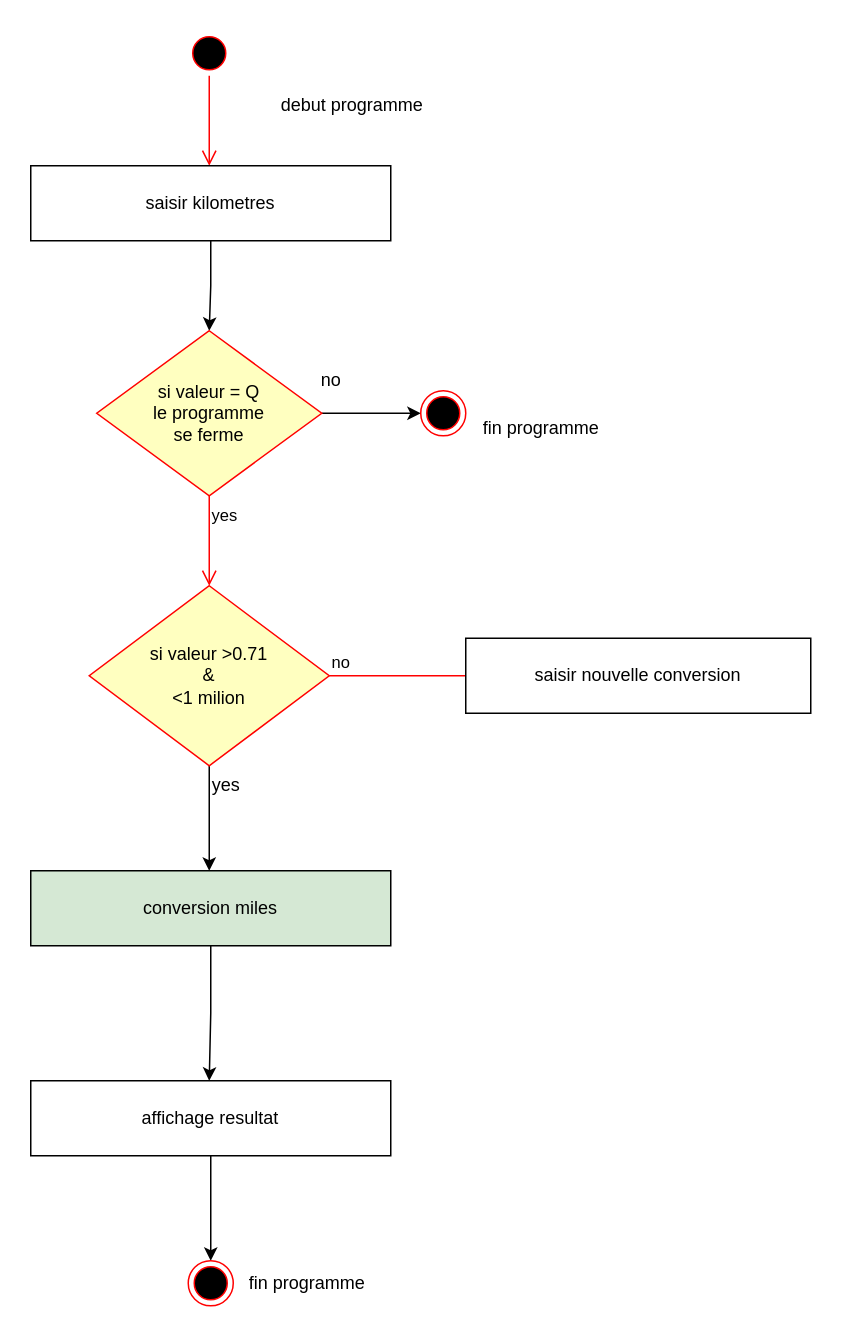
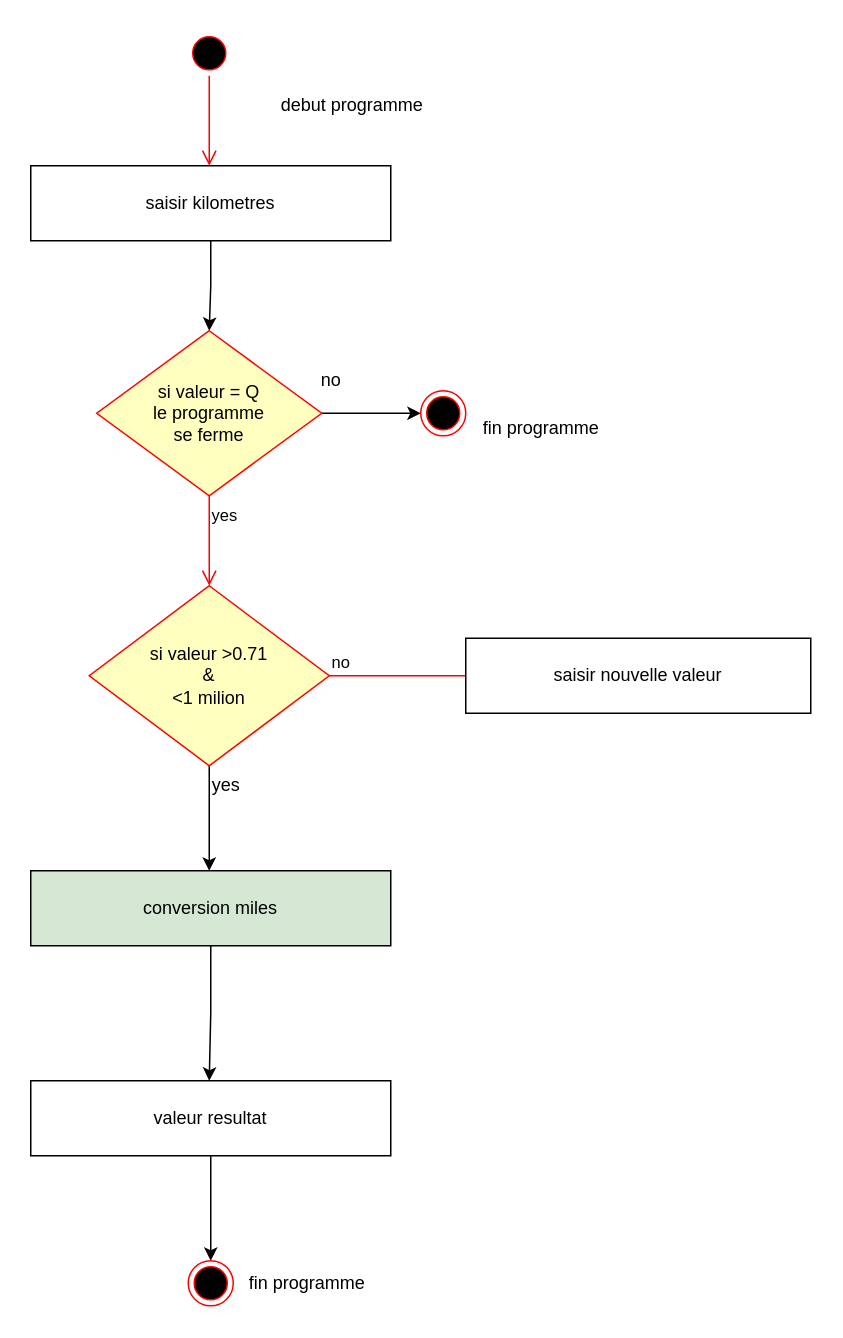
node "saisir nouvelle conversion": label "saisir nouvelle conversion" -> "saisir nouvelle valeur"
node "affichage resultat": label "affichage resultat" -> "valeur resultat"
